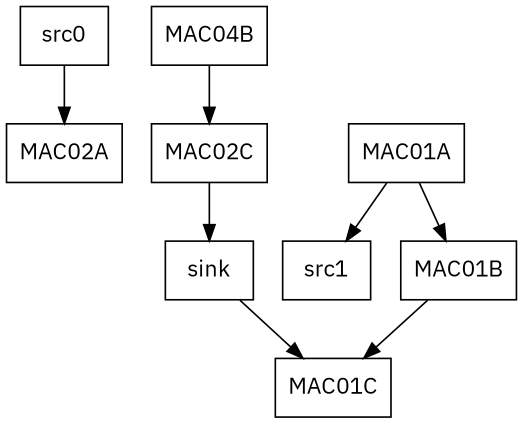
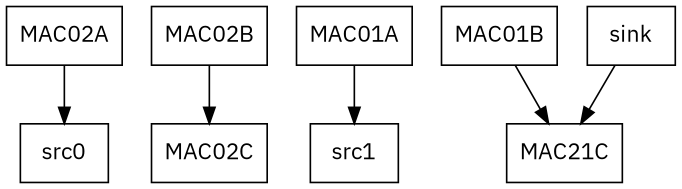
node "MAC04B": label "MAC04B" -> "MAC02B"
edge "src0" -> "MAC02A": reversed
edge "MAC02C" -> "sink": removed
edge "MAC01A" -> "MAC01B": removed
node "MAC01C": label "MAC01C" -> "MAC21C"
